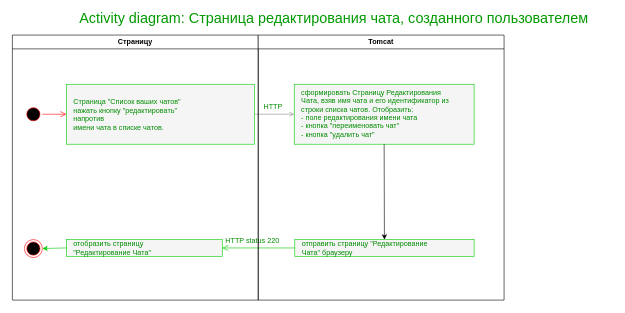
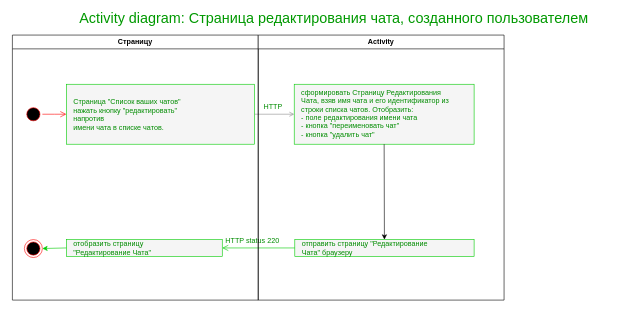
node "Tomcat": label "Tomcat" -> "Activity"
